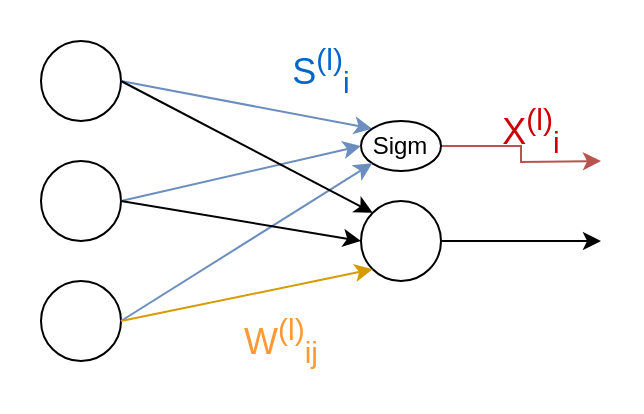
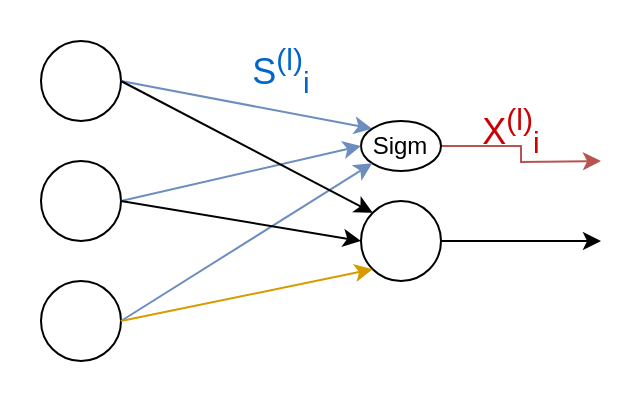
node "S(l)i": moved (321, 71) -> (281, 71)
node "X(l)i": moved (531, 131) -> (511, 131)
node "W(l)ij": removed
